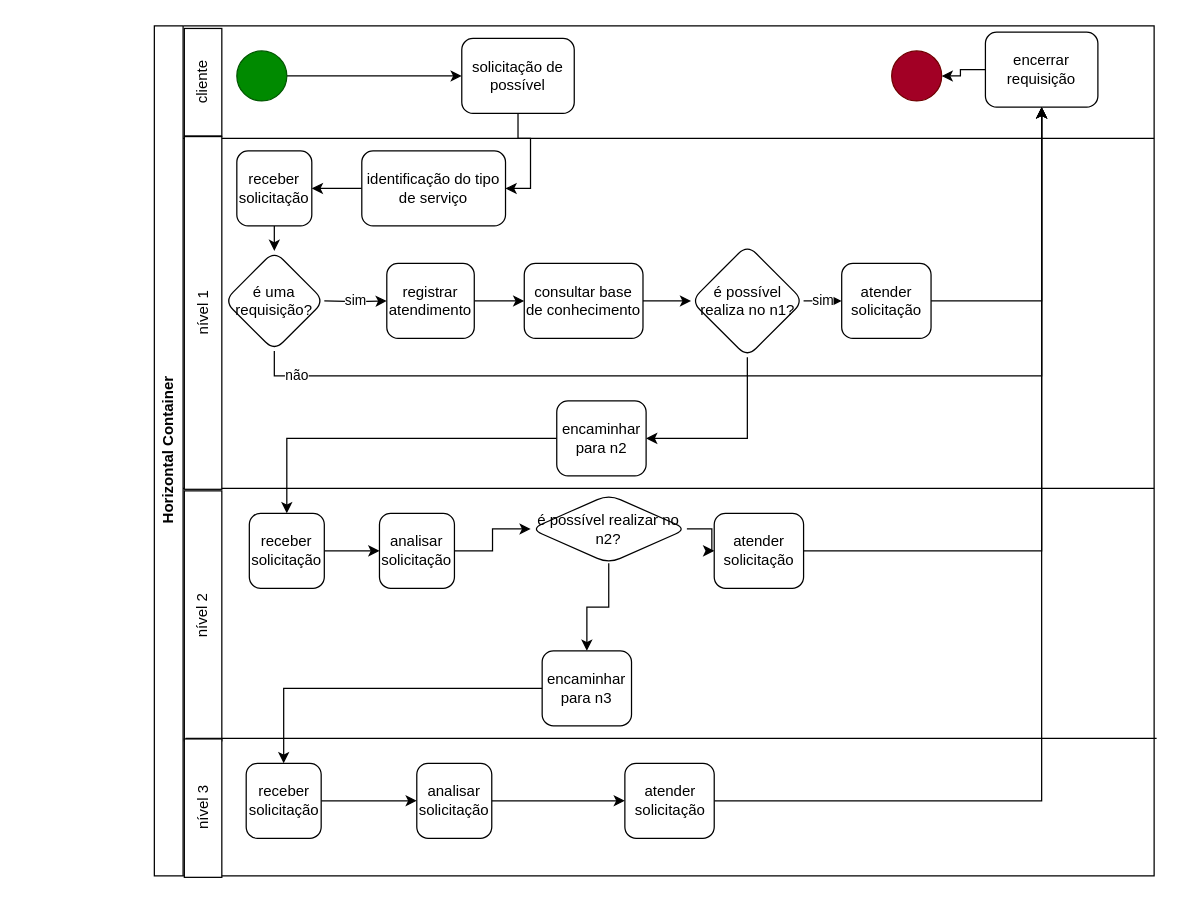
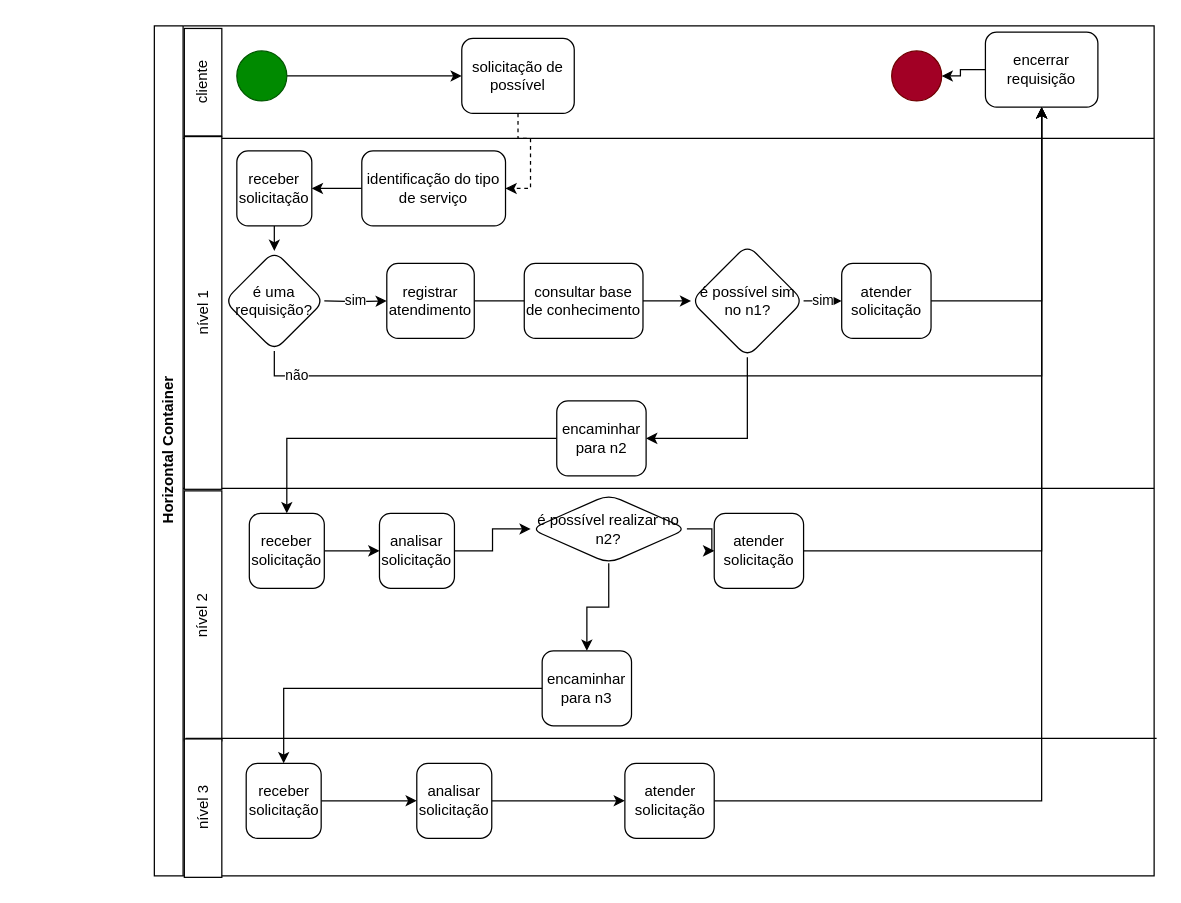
edge "solicitação de possível" -> "identificação do tipo de serviço": style solid -> dashed
edge "registrar atendimento" -> "consultar base de conhecimento": arrowhead classic -> none
node "é possível realiza no n1?": label "é possível realiza no n1?" -> "é possível sim no n1?"
